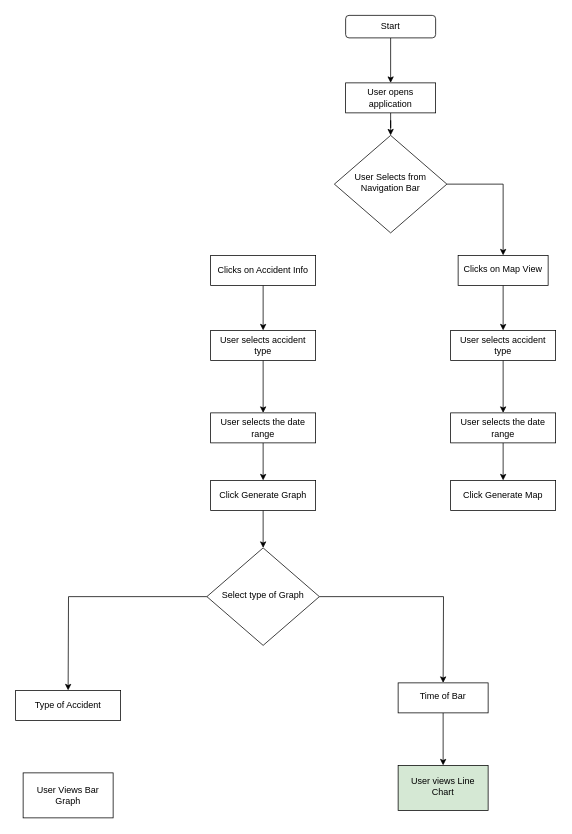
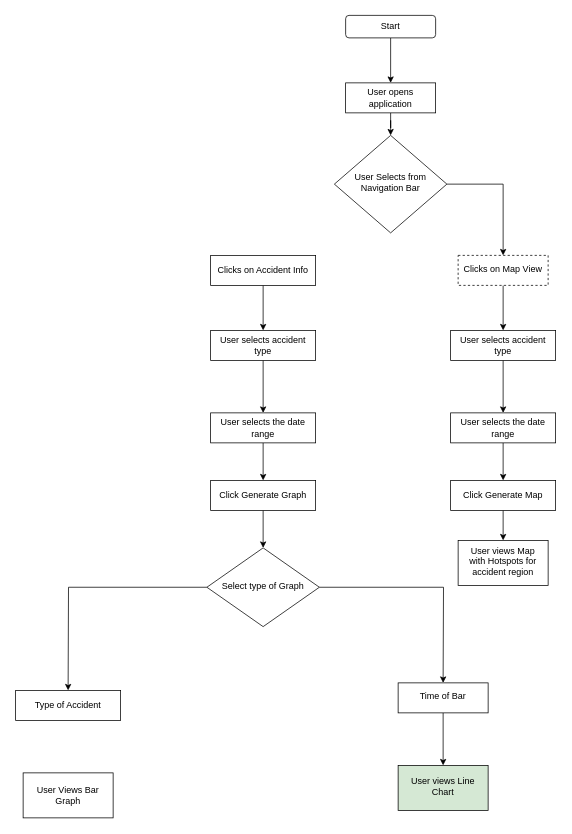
node "Clicks on Map View": style solid -> dashed
edge "Click Generate Map" -> "User views Map with Hotspots for accident region": added
node "User views Map with Hotspots for accident region": added
node "Select type of Graph": size 113x98 -> 113x79
